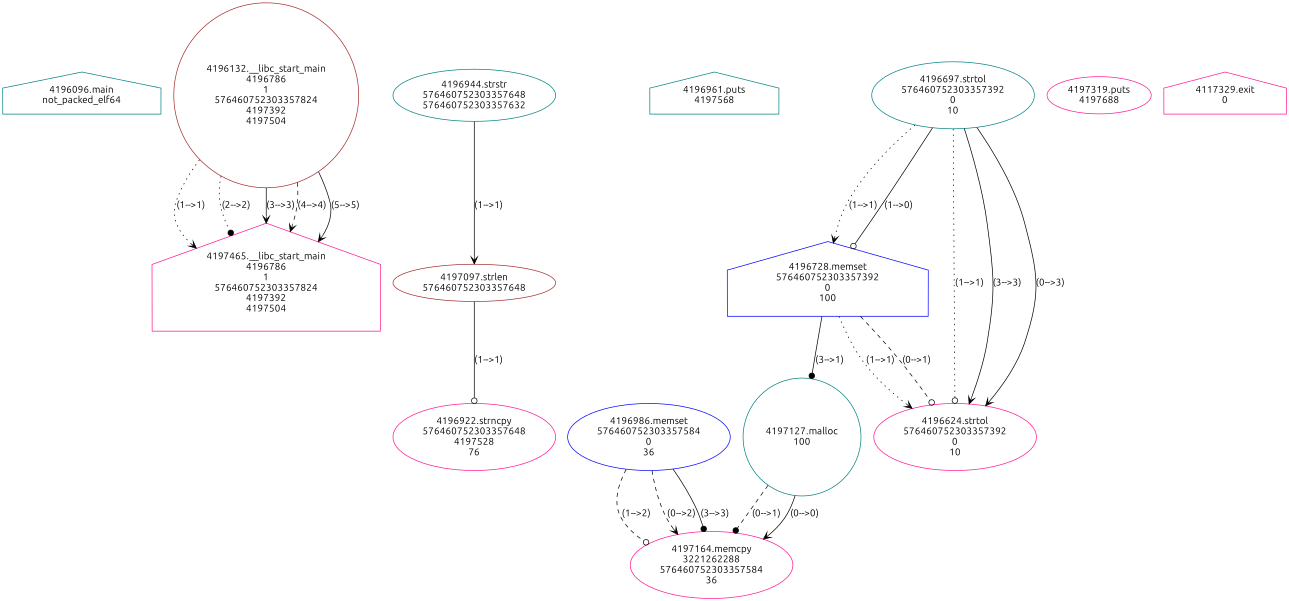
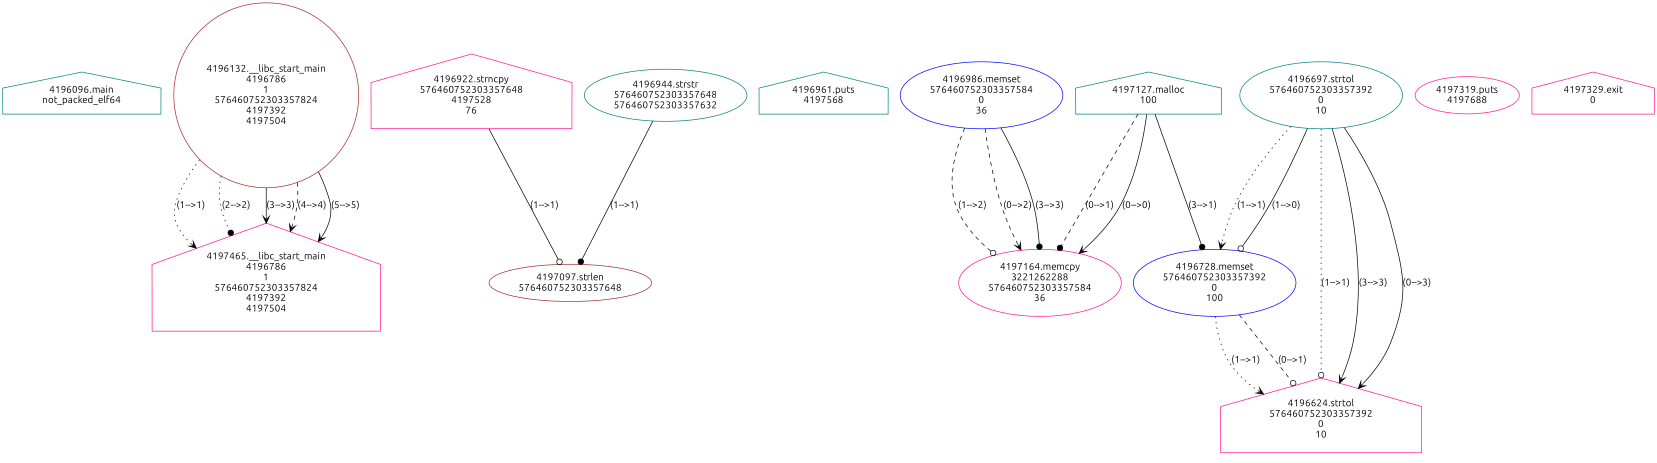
node "4117329.exit 0": label "4117329.exit 0" -> "4197329.exit 0"
edge "4196944.strstr 576460752303357648 576460752303357632" -> "4197097.strlen 576460752303357648": arrowhead vee -> dot
node "4196728.memset 576460752303357392 0 100": shape house -> ellipse
edge "4196728.memset 576460752303357392 0 100" -> "4197127.malloc 100": reversed
edge "4197097.strlen 576460752303357648" -> "4196922.strncpy 576460752303357648 4197528 76": reversed
node "4196922.strncpy 576460752303357648 4197528 76": shape ellipse -> house
node "4197127.malloc 100": shape circle -> house
node "4196624.strtol 576460752303357392 0 10": shape ellipse -> house
